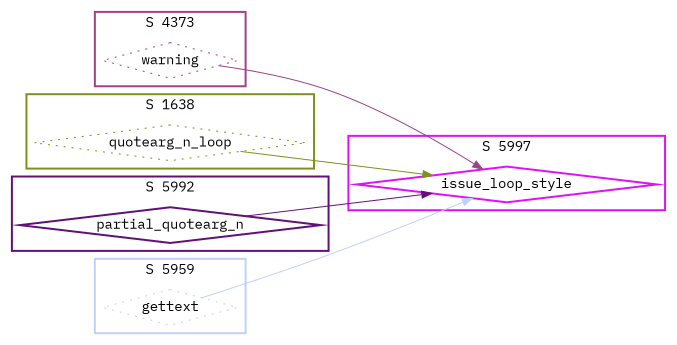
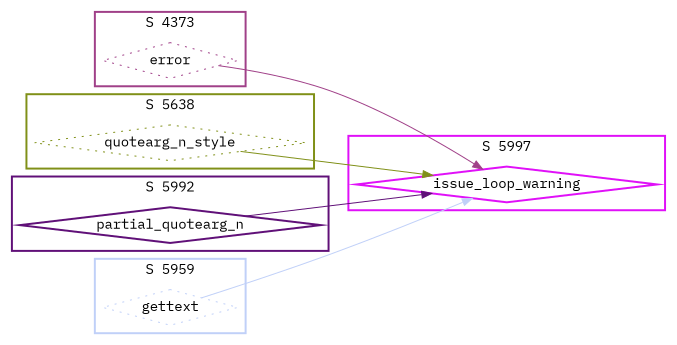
node "warning": label "warning" -> "error"
cluster "S 1638": label "S 1638" -> "S 5638"
node "quotearg_n_loop": label "quotearg_n_loop" -> "quotearg_n_style"
node "issue_loop_style": label "issue_loop_style" -> "issue_loop_warning"
